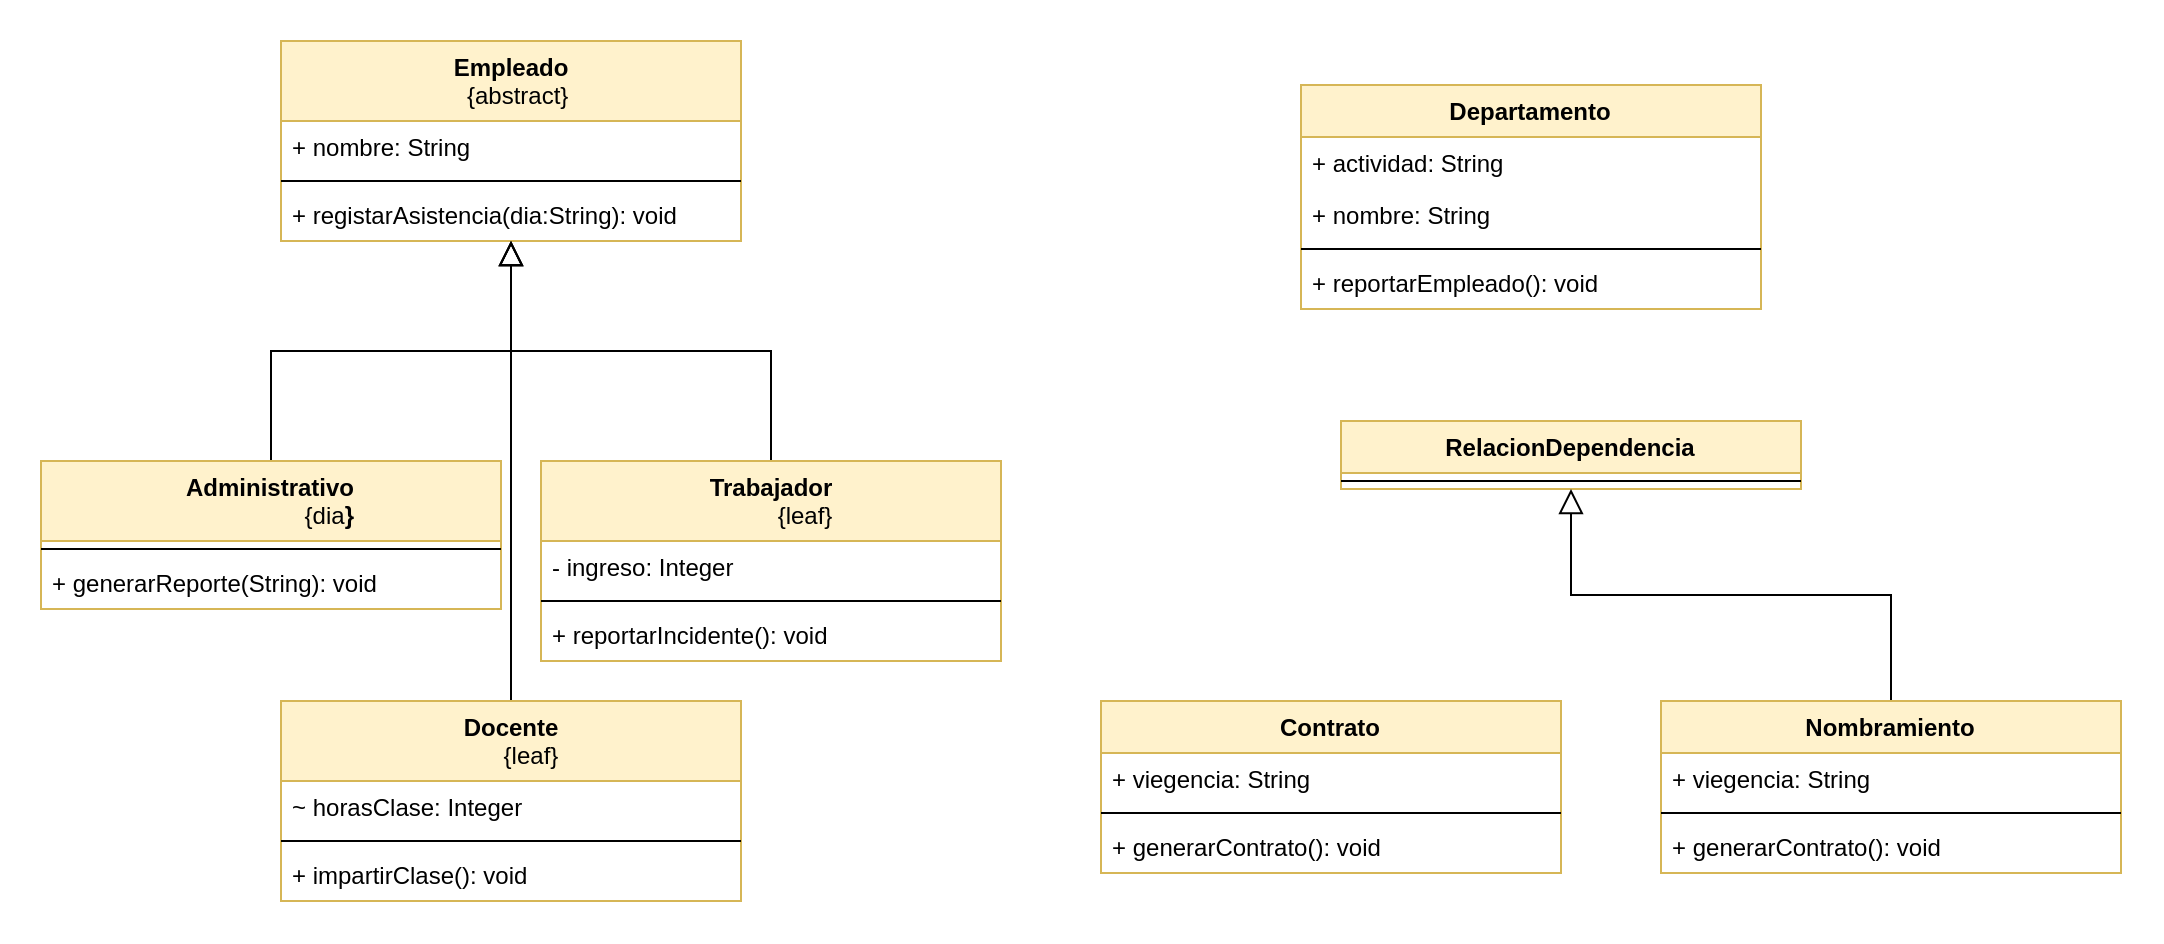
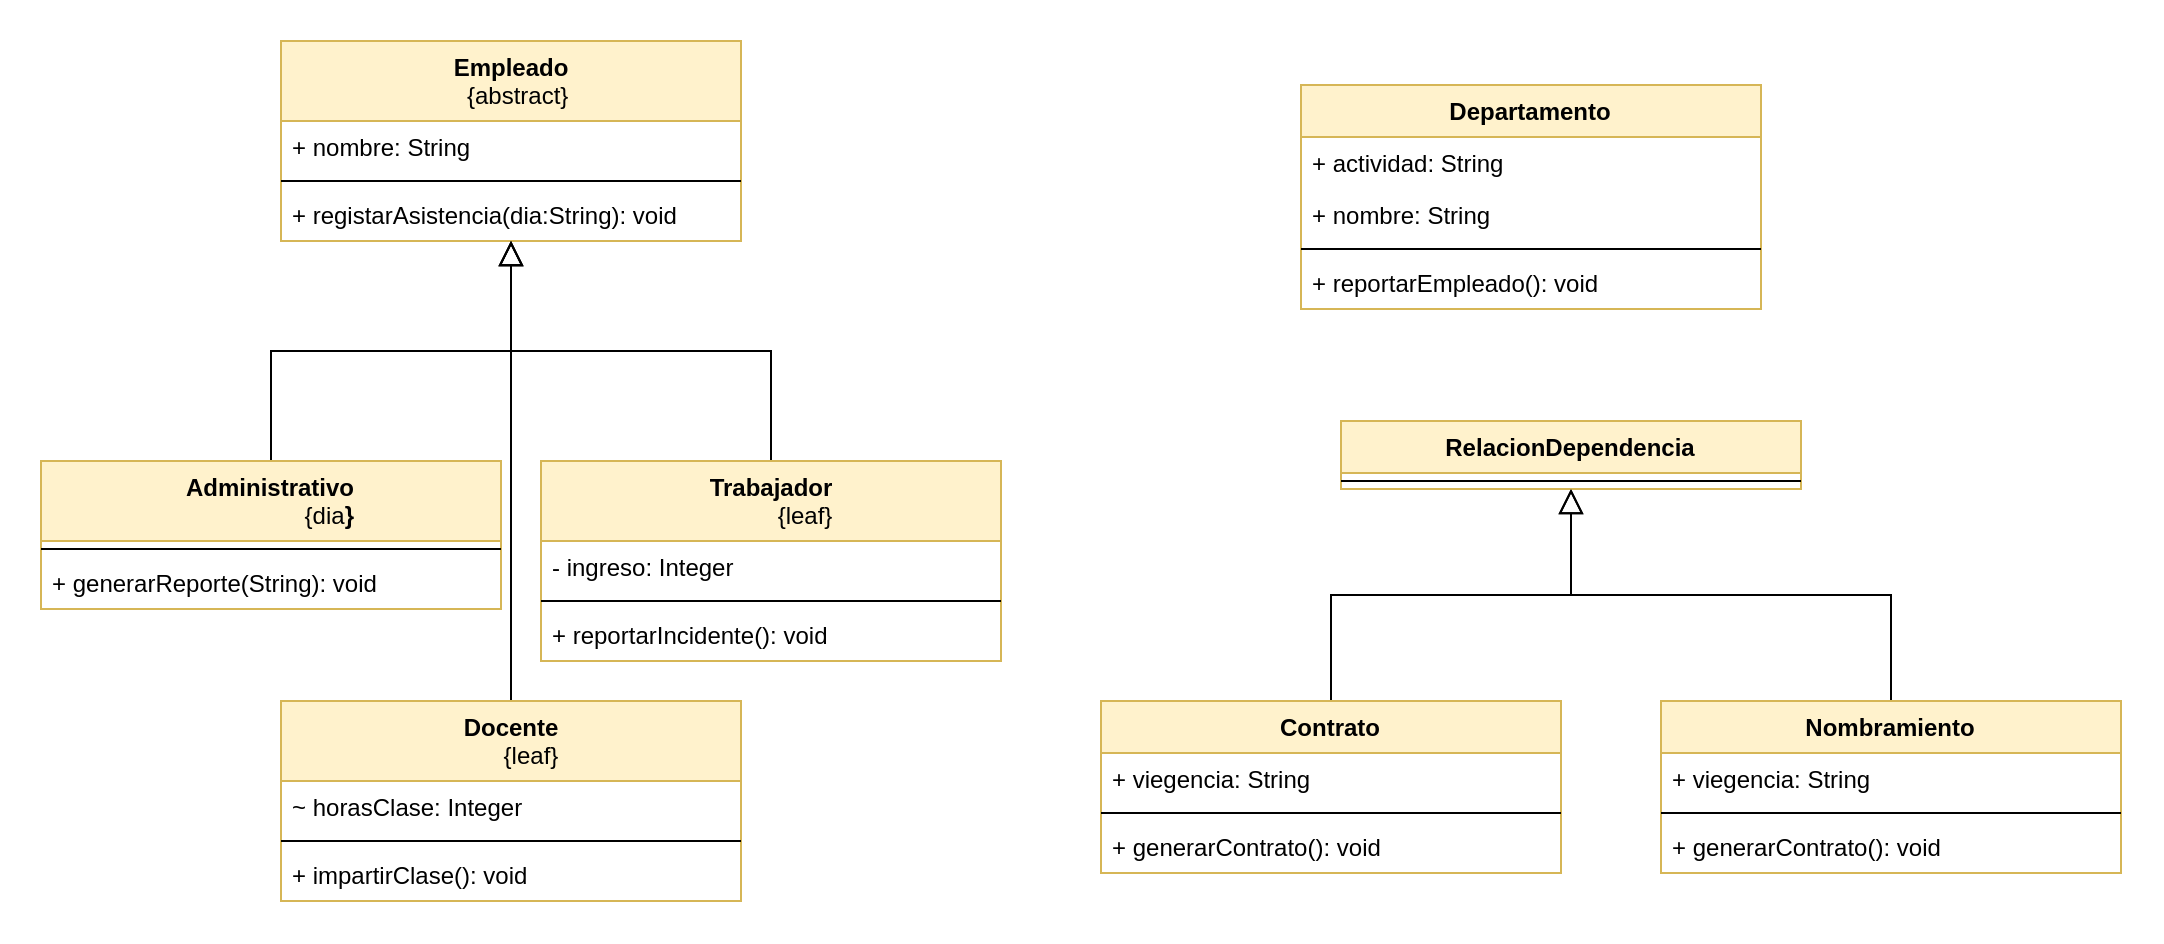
edge "Contrato" -> "RelacionDependencia": added
